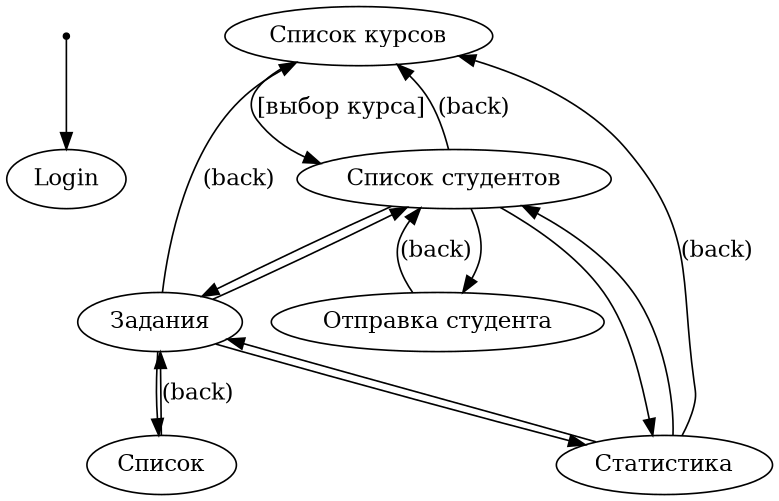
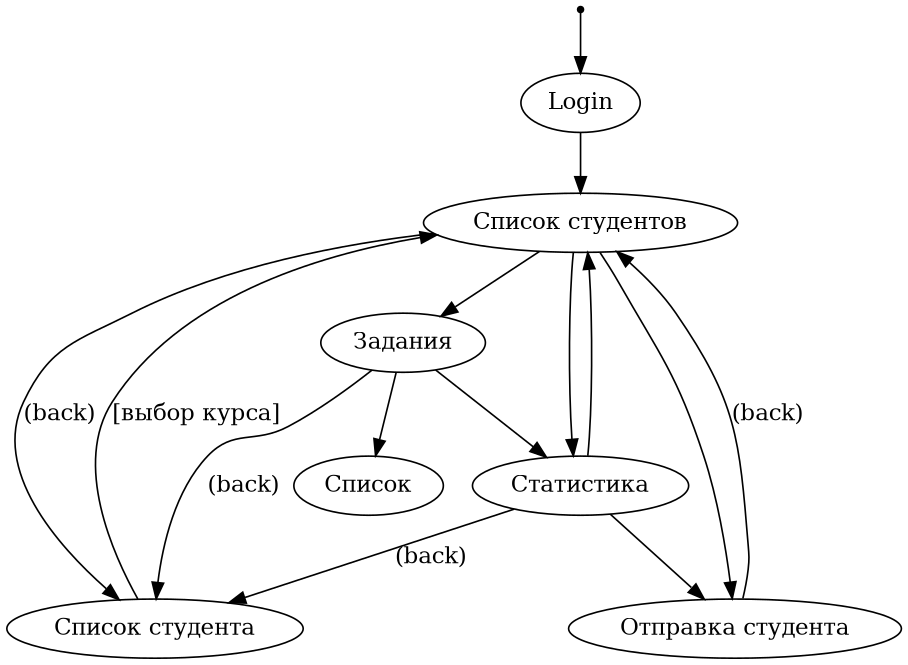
node "Список курсов": label "Список курсов" -> "Список студента"
edge "Задания" -> "Список студентов": now "Login" -> "Список студентов"
edge "Статистика" -> "Задания": now "Статистика" -> "Отправка студента"
edge "Список" -> "Задания": removed, label "(back)"
